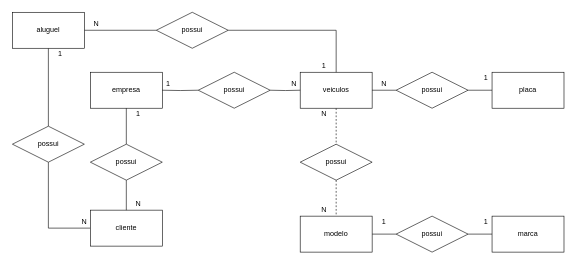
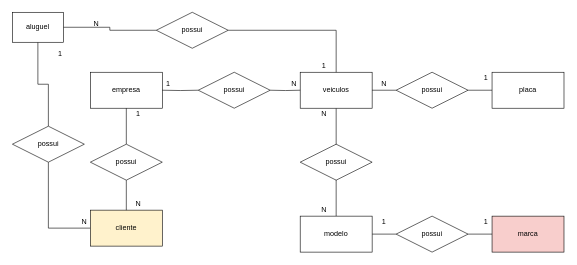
node "aluguel": size 72x36 -> 51x30
edge "veiculos" -- "modelo": style dashed -> solid
node "cliente": fillcolor #ffffff -> #fff2cc
node "marca": fillcolor #ffffff -> #f8cecc
